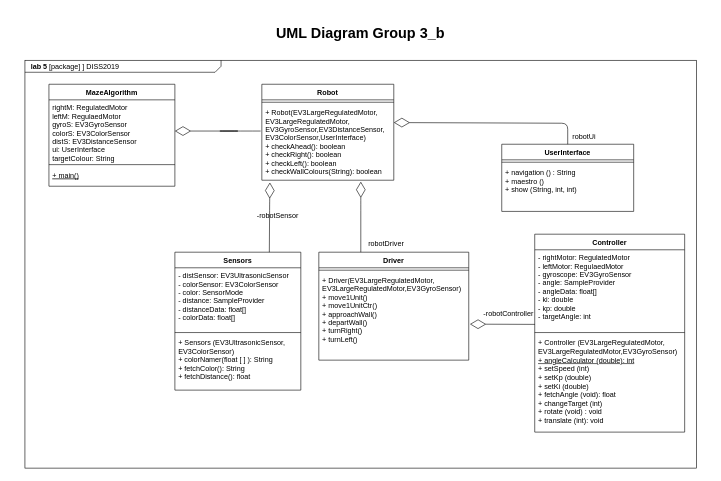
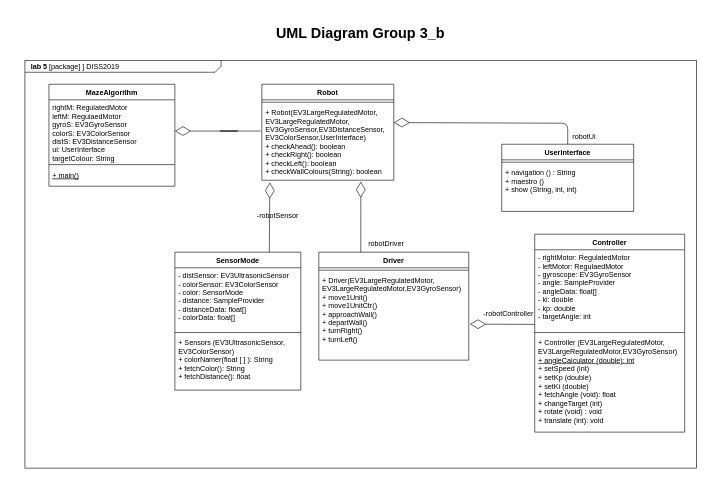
node "Sensors": label "Sensors" -> "SensorMode"
